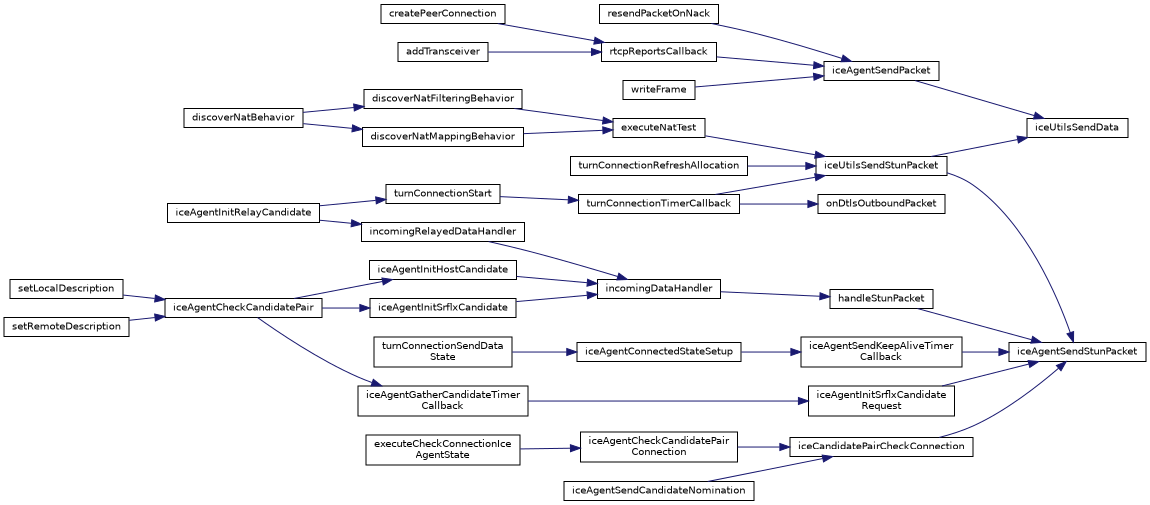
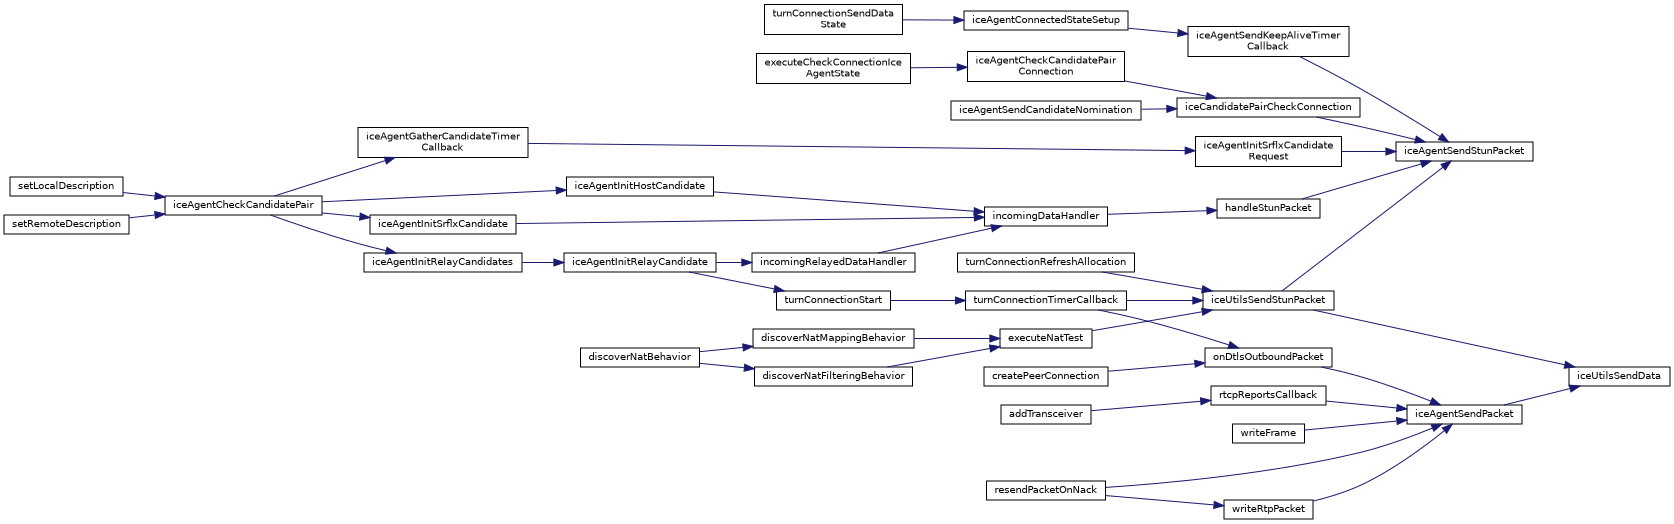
edge "createPeerConnection" -> "rtcpReportsCallback": now "createPeerConnection" -> "onDtlsOutboundPacket"
node "iceAgentInitRelayCandidates": added
edge "onDtlsOutboundPacket" -> "iceAgentSendPacket": added
node "writeRtpPacket": added
